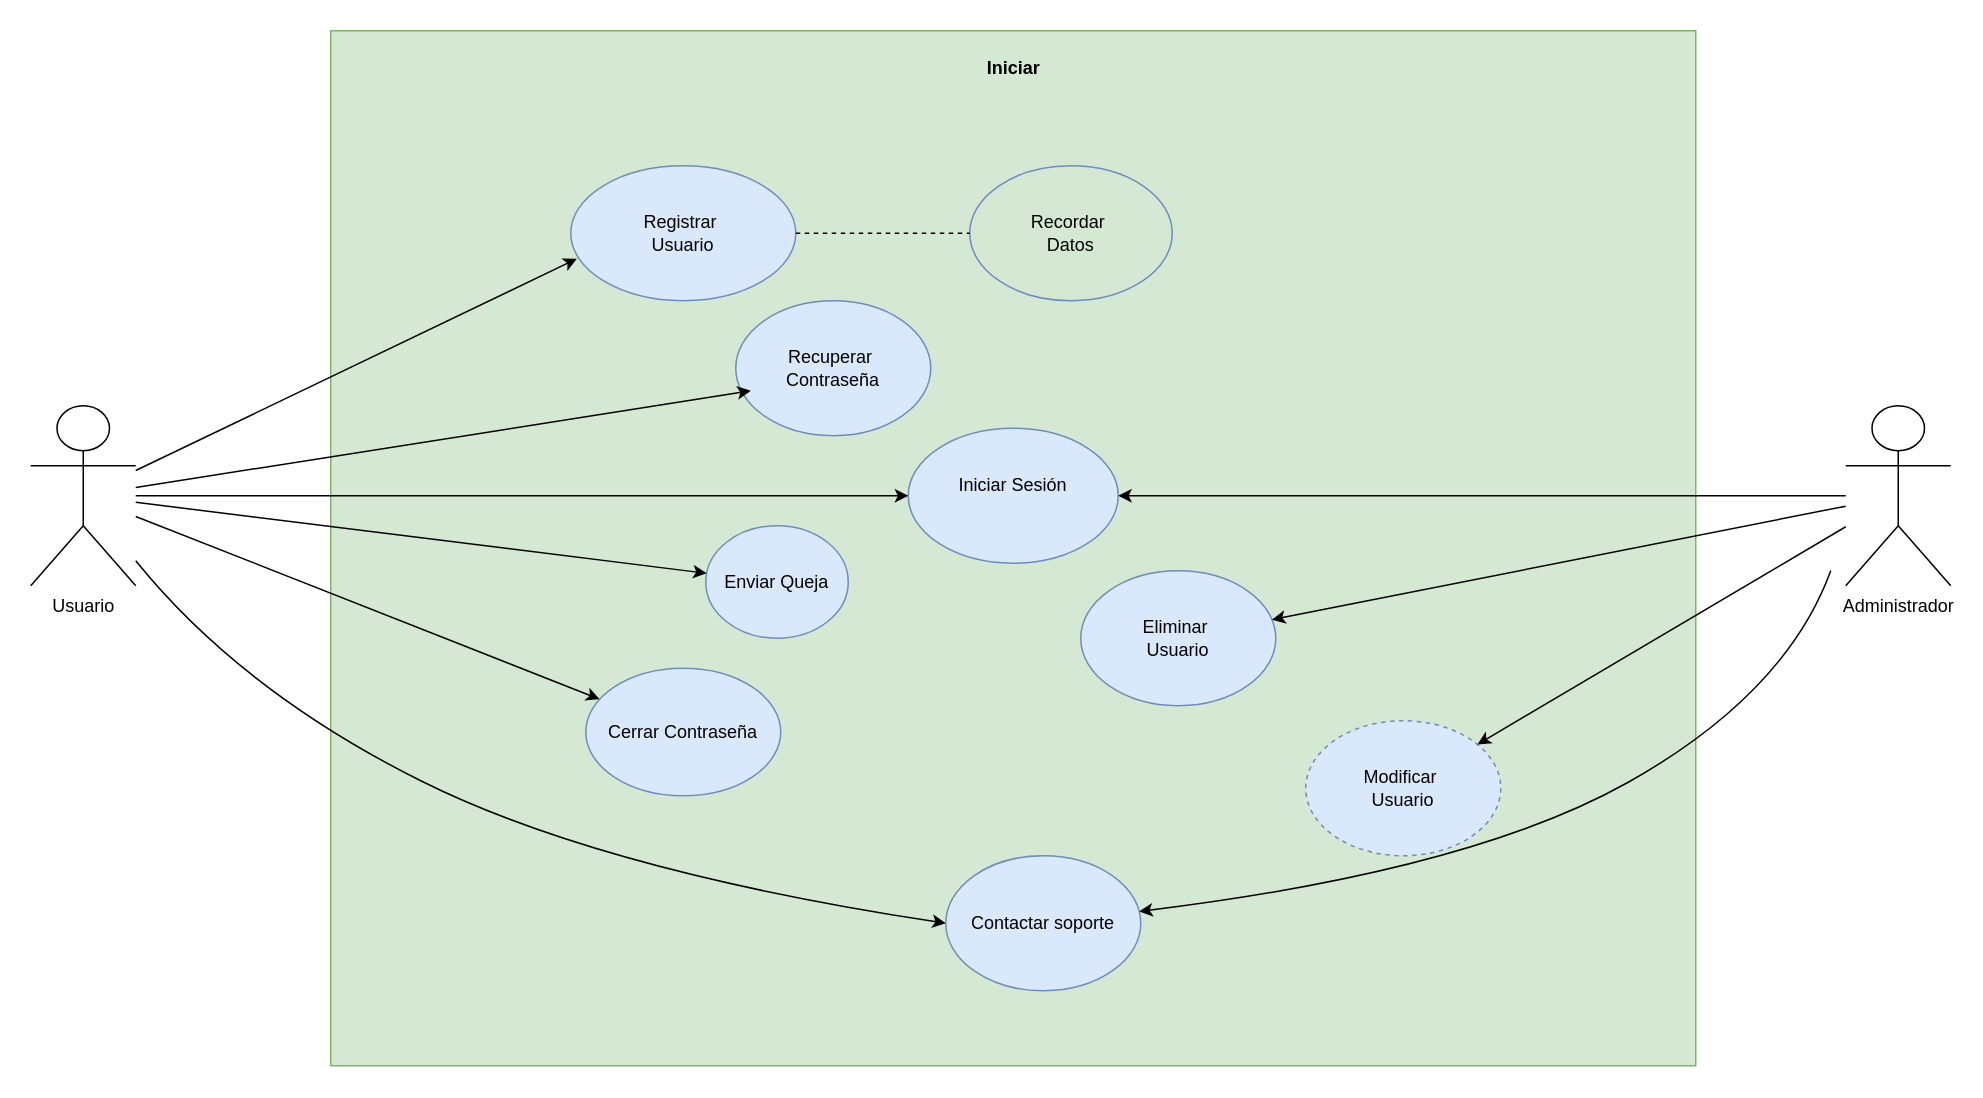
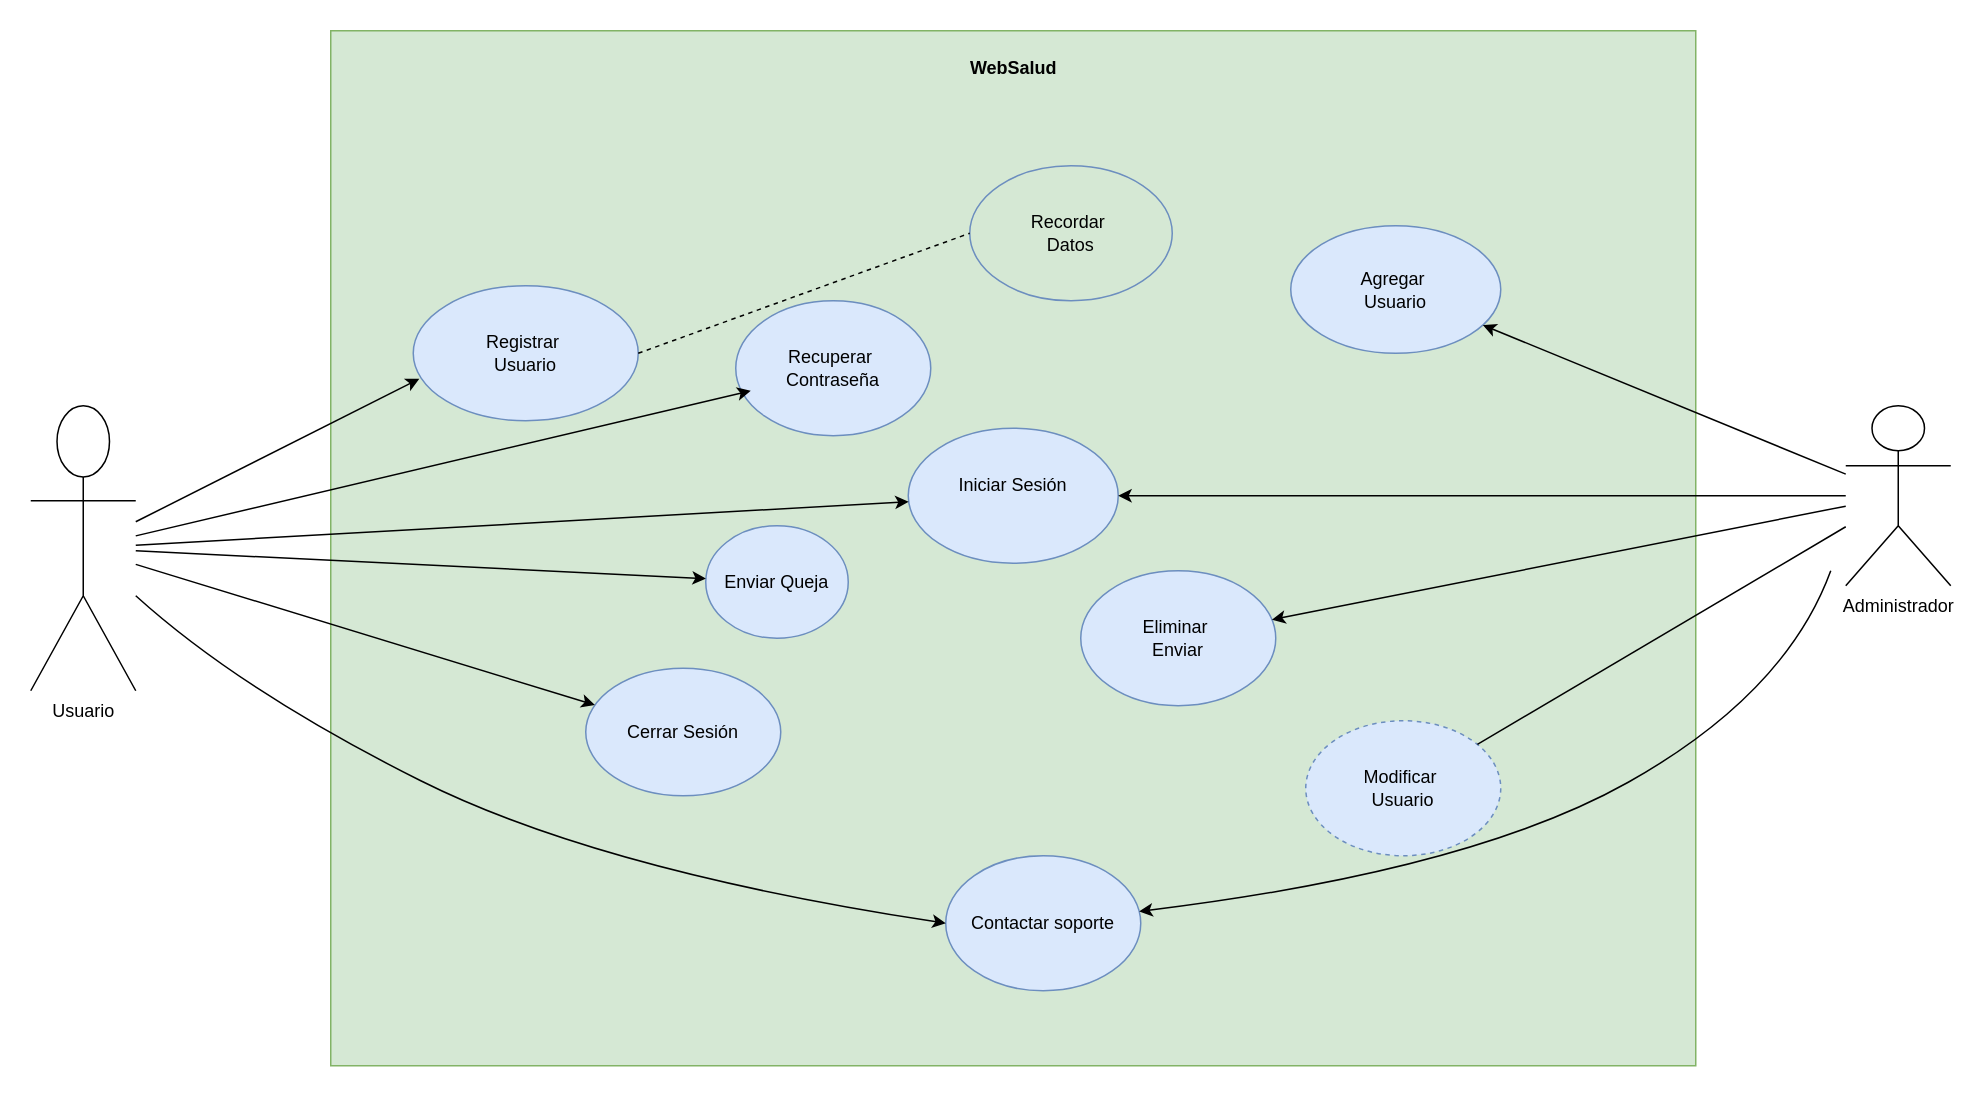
node "Iniciar": label "Iniciar" -> "WebSalud"
node "Registrar Usuario": moved (683, 233) -> (526, 353)
node "Agregar Usuario": added
edge "Administrador" -> "Agregar Usuario": added
node "Usuario": size 105x180 -> 105x285
node "Eliminar Usuario": label "Eliminar Usuario" -> "Eliminar Enviar"
node "Cerrar Contraseña": label "Cerrar Contraseña" -> "Cerrar Sesión"
edge "Administrador" -> "Modificar Usuario": arrowhead classic -> none
